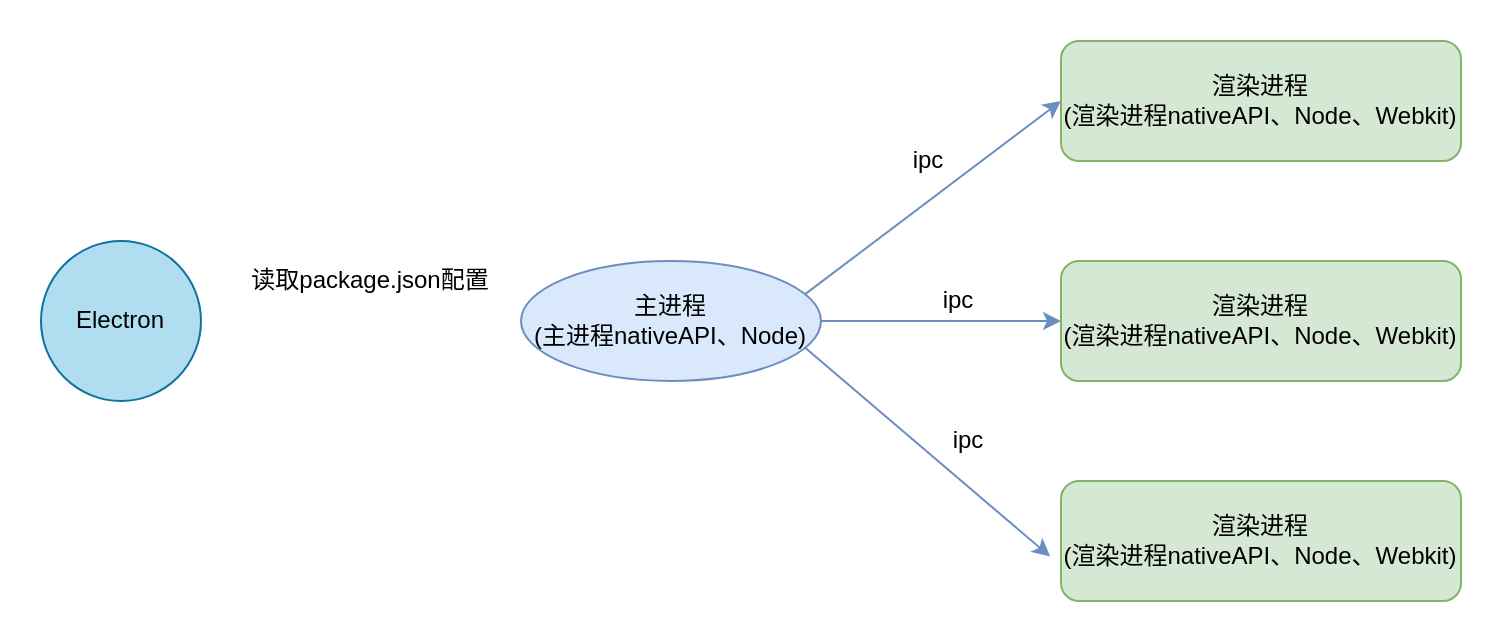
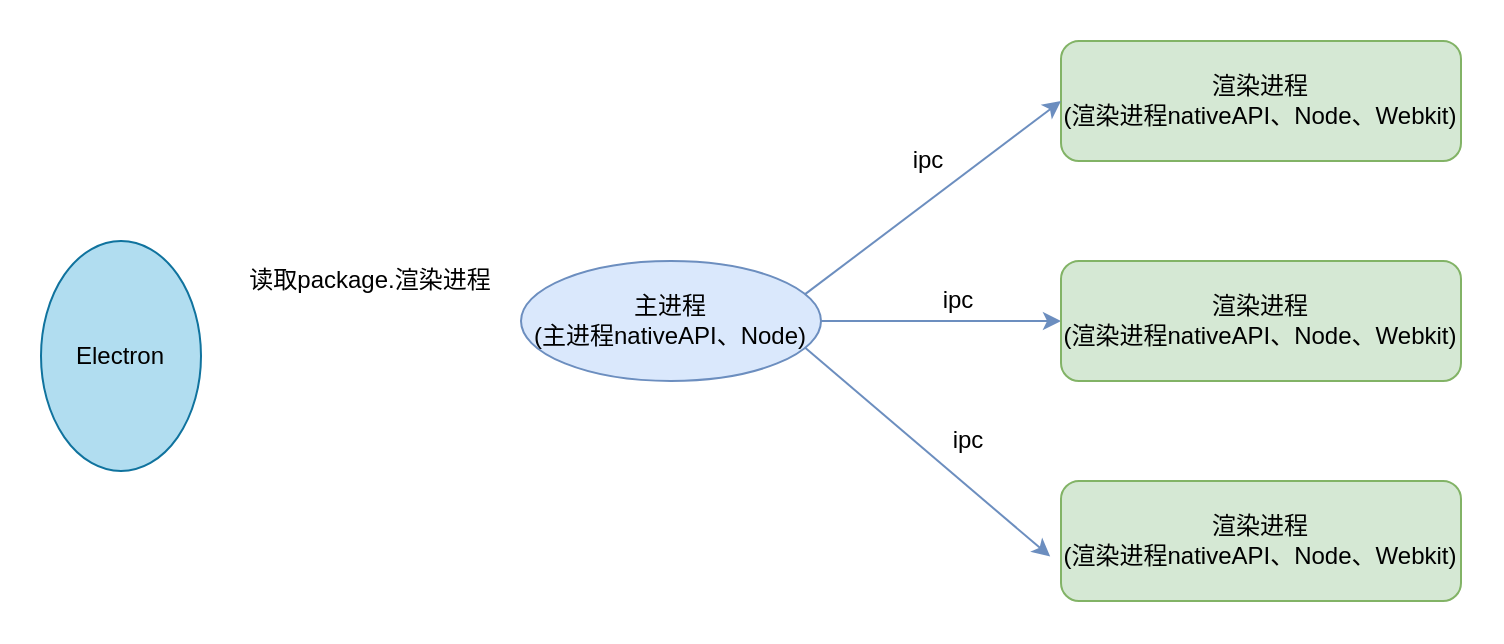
node "读取package.json配置": label "读取package.json配置" -> "读取package.渲染进程"
node "Electron": size 160x160 -> 160x230
